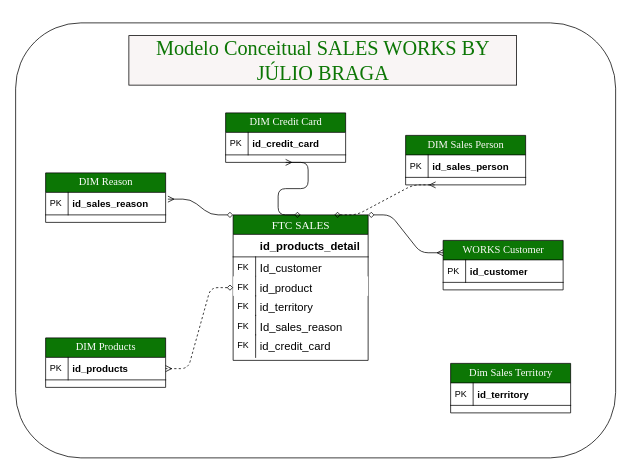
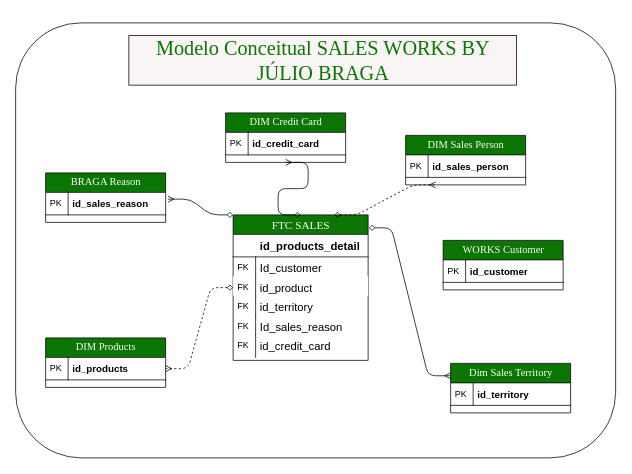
node "DIM Reason": label "DIM Reason" -> "BRAGA Reason"
edge "WORKS Customer" -- "FTC SALES": removed
edge "FTC SALES" -- "Dim Sales Territory": added
